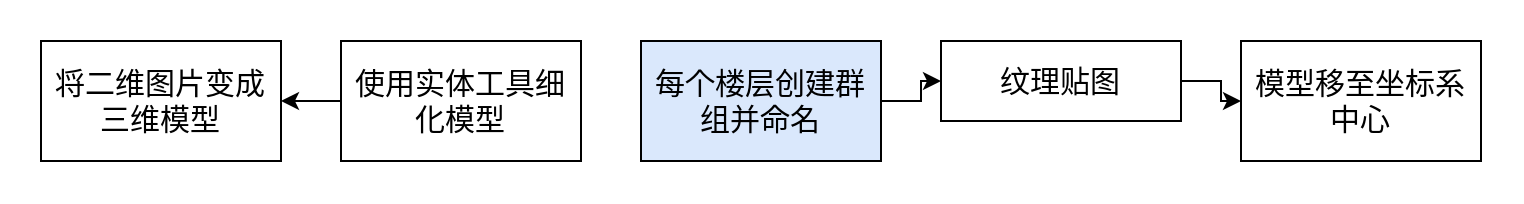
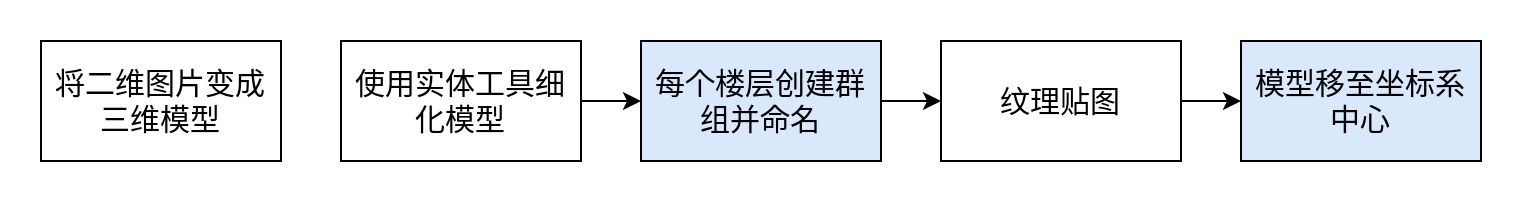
node "纹理贴图": size 240x80 -> 240x120
edge "使用实体工具细化模型" -> "将二维图片变成三维模型": now "使用实体工具细化模型" -> "每个楼层创建群组并命名"
node "模型移至坐标系中心": fillcolor #ffffff -> #dae8fc
